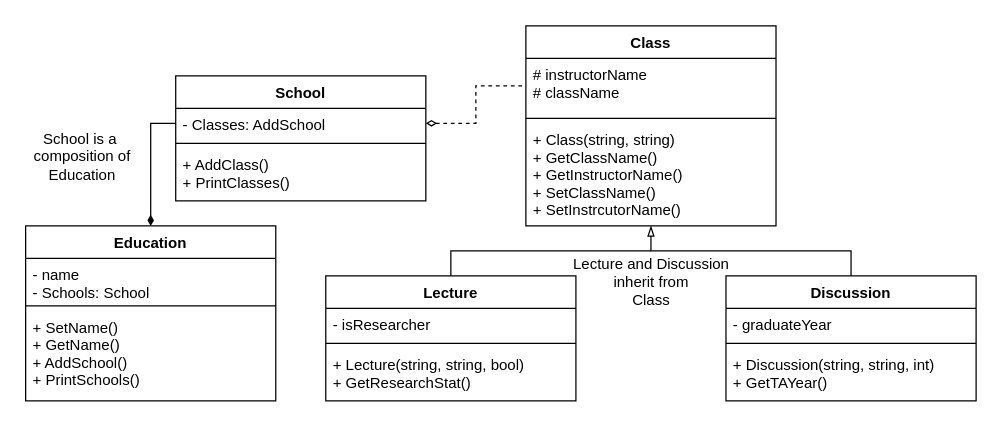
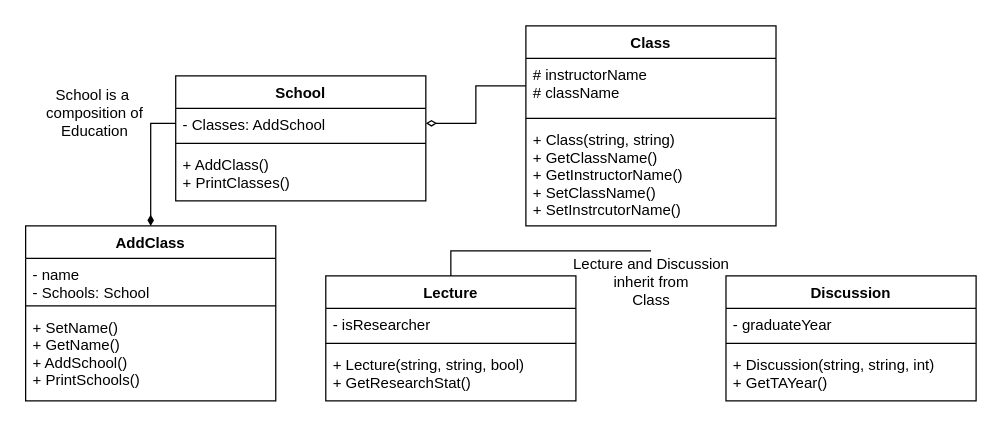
edge "# instructorName # className" -> "- Classes: AddSchool": style dashed -> solid
node "School is a composition of Education": moved (82, 157) -> (94, 113)
node "Education": label "Education" -> "AddClass"
edge "Discussion" -> "Class": removed
